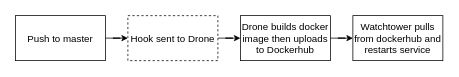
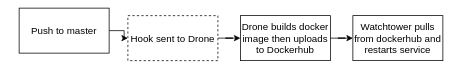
node "Push to master": moved (60, 38) -> (64, 30)
